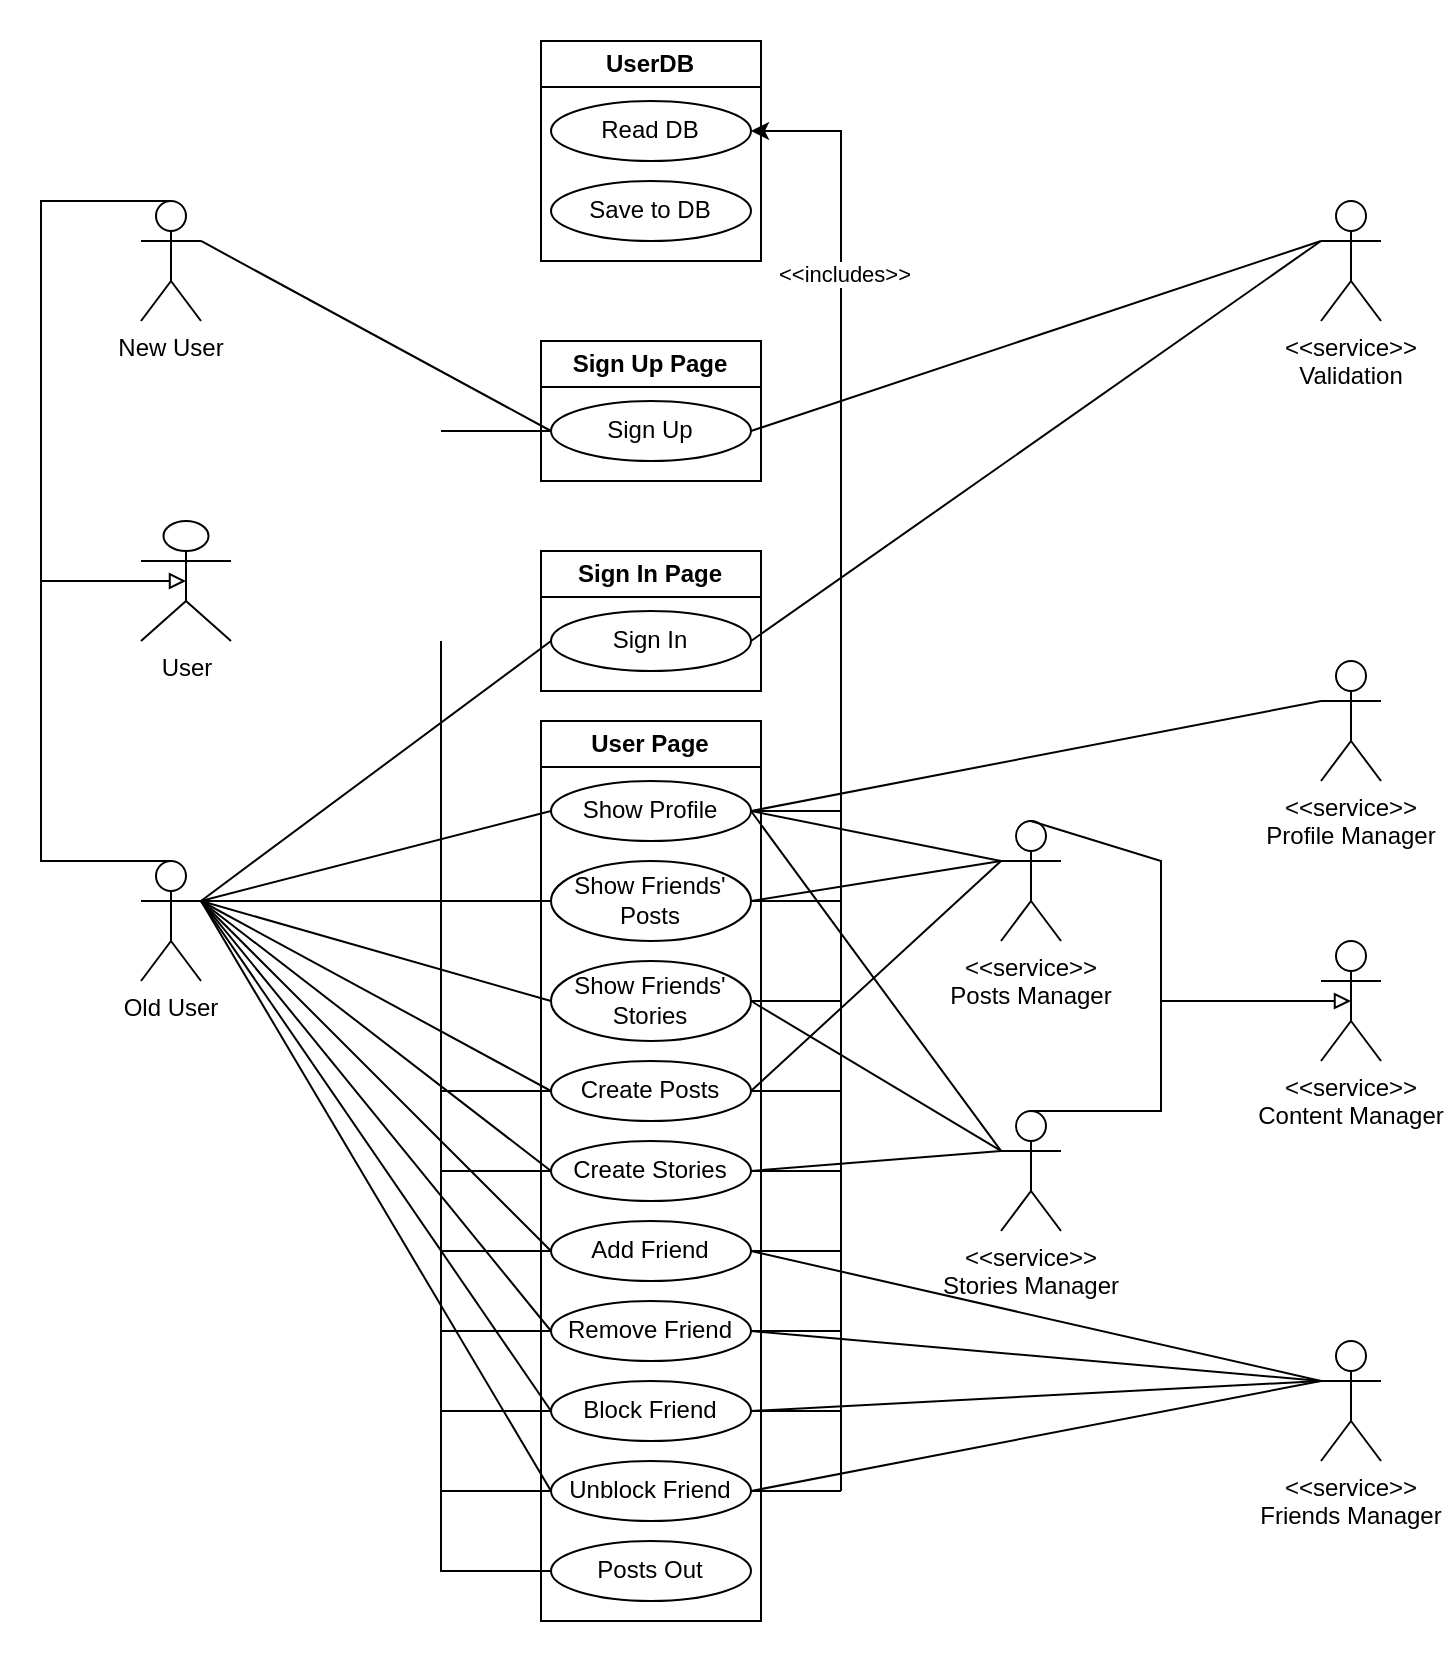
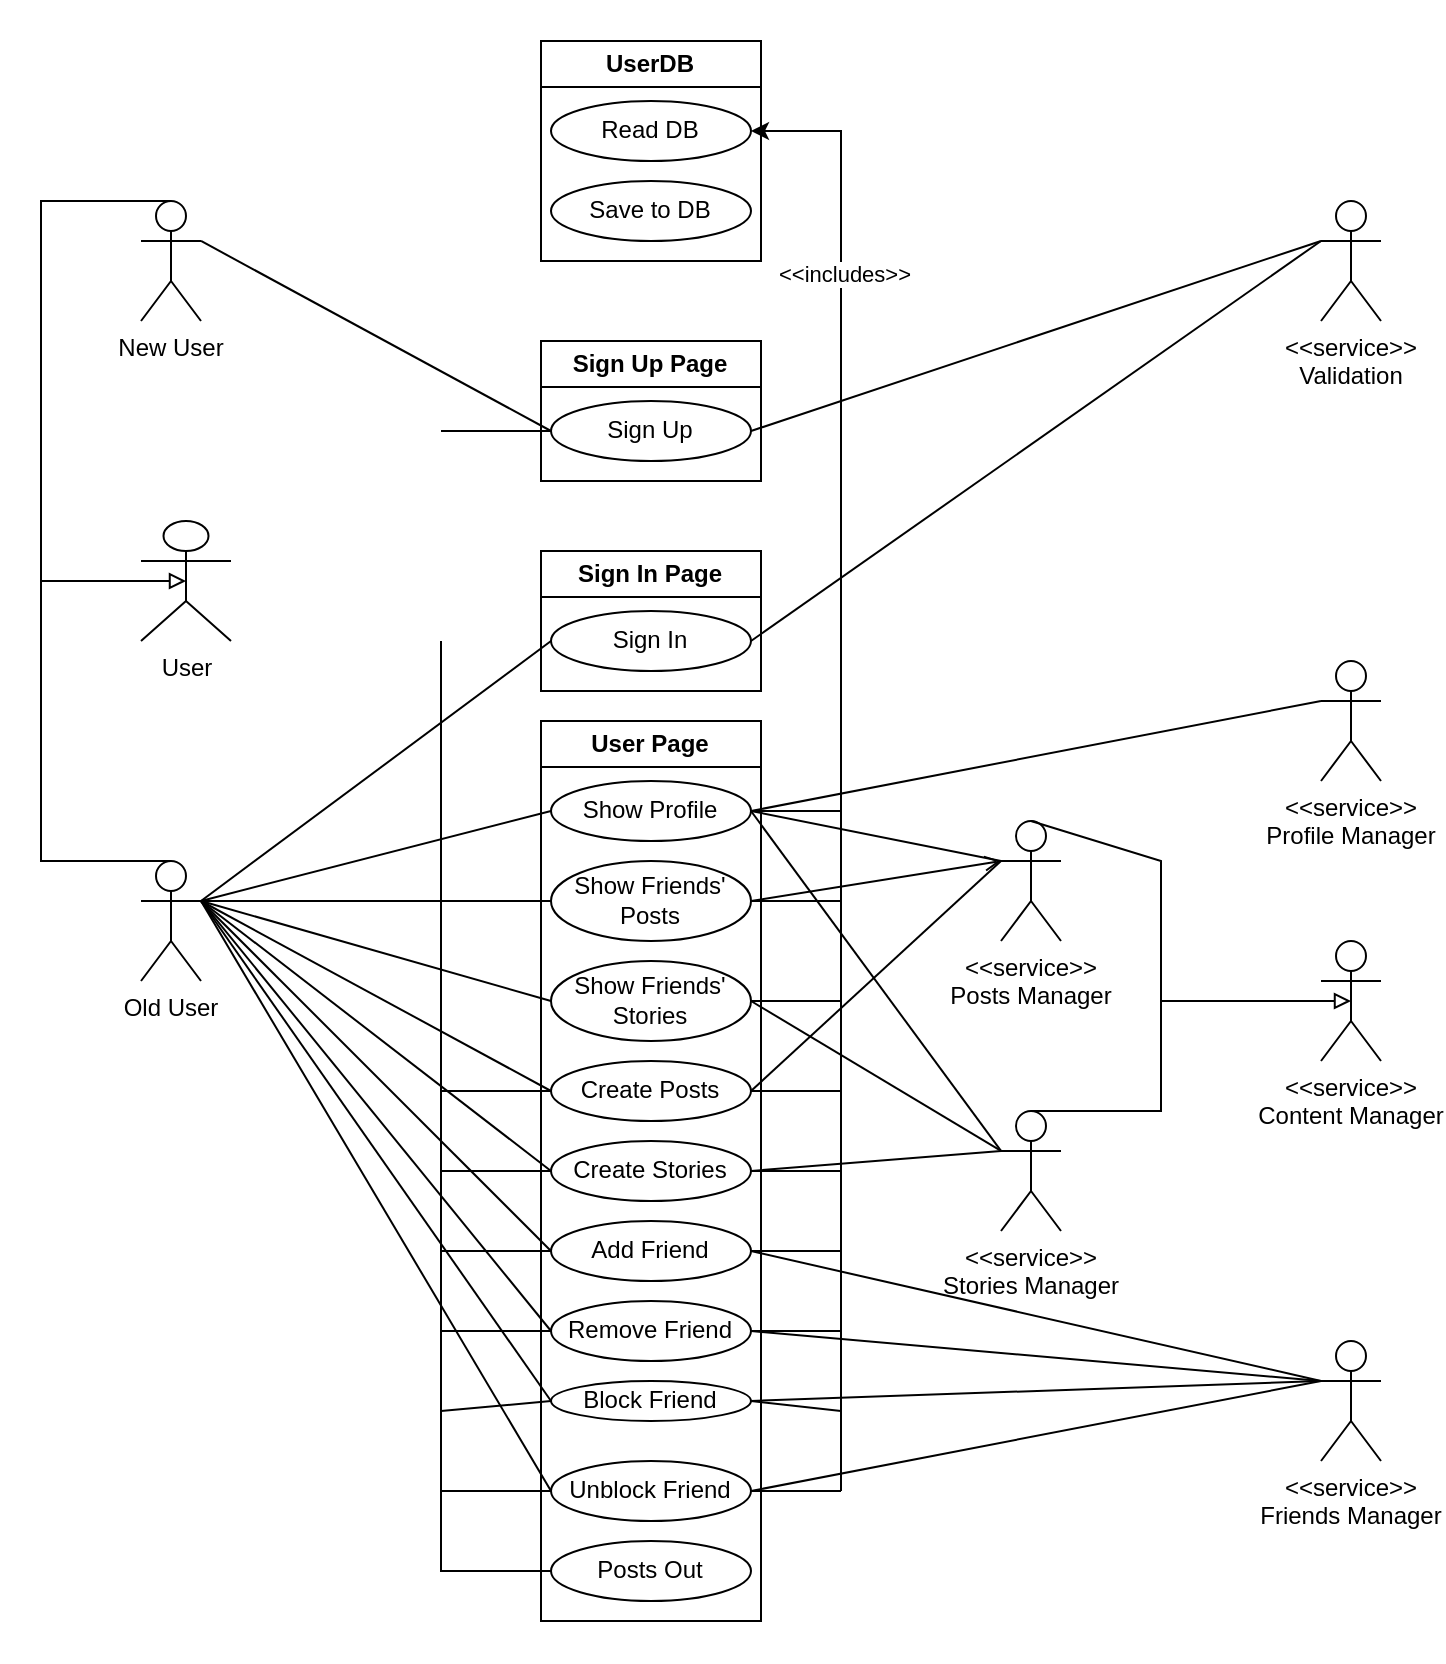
edge "<<service>> Posts Manager" -- "Show Friends' Posts": arrowhead none -> open
node "Block Friend": size 200x60 -> 200x40
